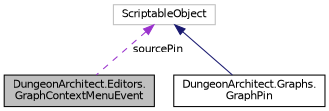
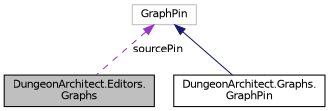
node "ScriptableObject": label "ScriptableObject" -> "GraphPin"
node "DungeonArchitect.Editors. GraphContextMenuEvent": label "DungeonArchitect.Editors. GraphContextMenuEvent" -> "DungeonArchitect.Editors. Graphs"
